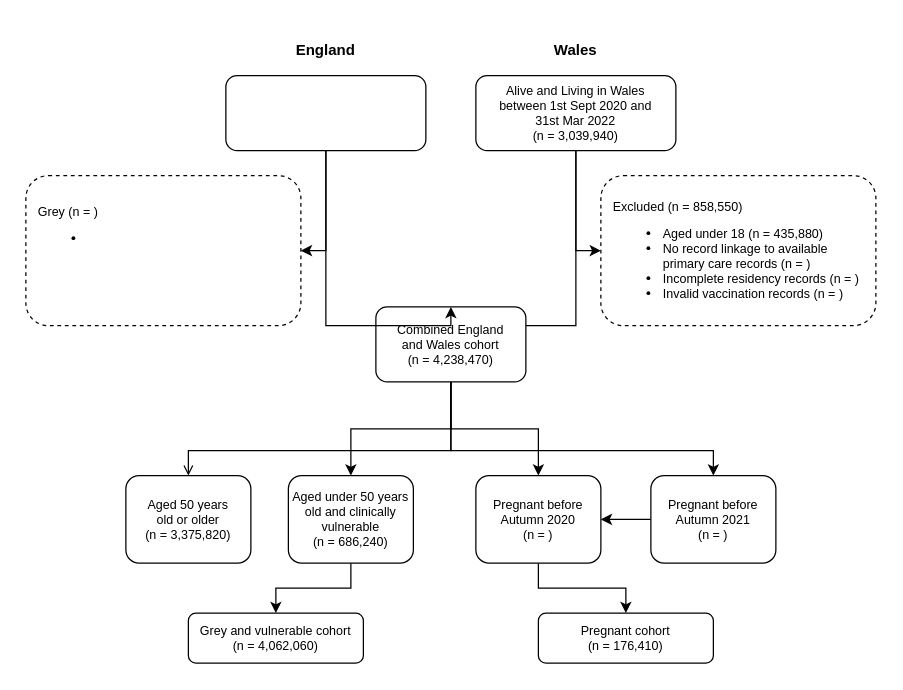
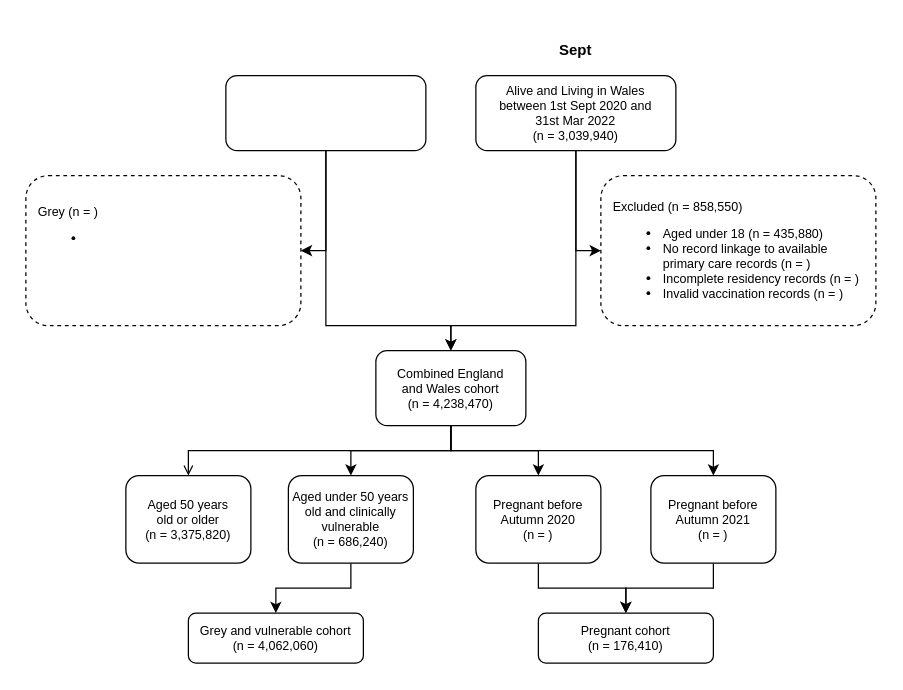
node "England": removed
node "Wales": label "Wales" -> "Sept"
node "Combined England and Wales cohort(n = 4,238,470)": moved (451, 344) -> (451, 388)
edge "Pregnant before Autumn 2021(n = )" -> "Pregnant before Autumn 2020(n = )": now "Pregnant before Autumn 2021(n = )" -> "Pregnant cohort (n = 176,410)"
